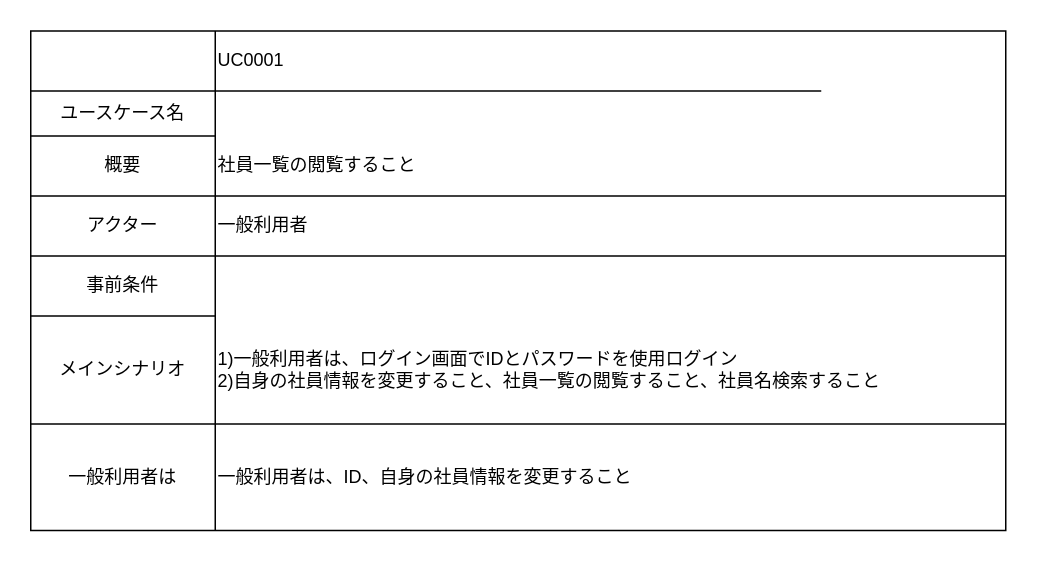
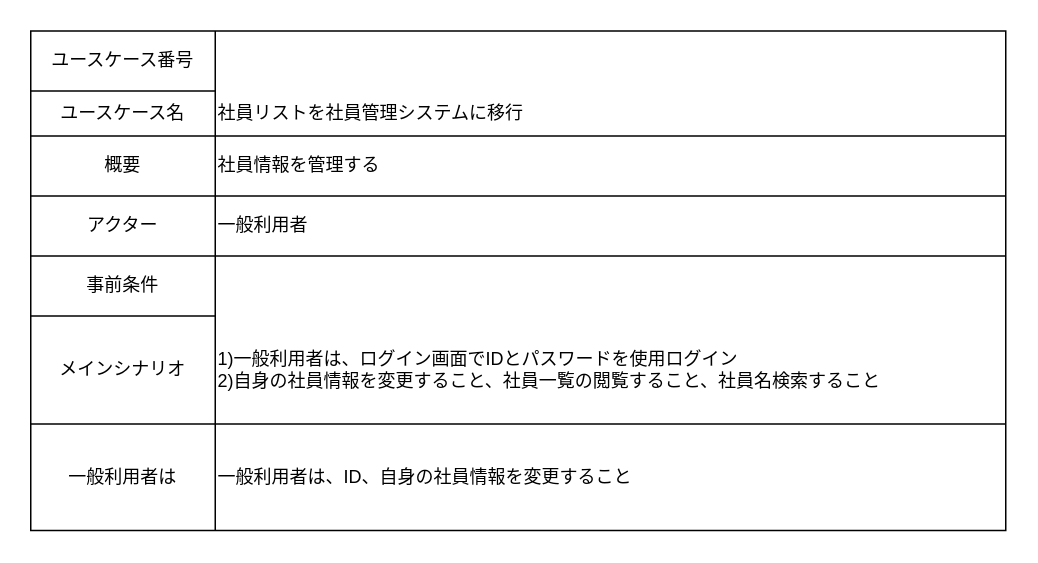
node "ユースケース番号": added
node "UC0001": removed
node "社員リストを社員管理システムに移行": added
node "社員一覧の閲覧すること": label "社員一覧の閲覧すること" -> "社員情報を管理する"
